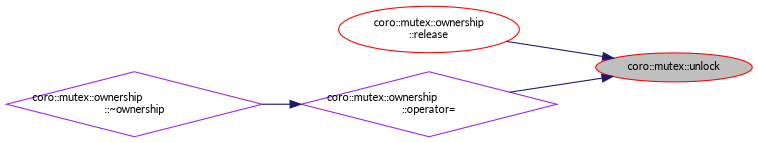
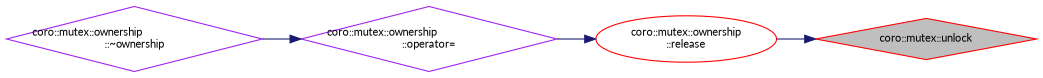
node "coro::mutex::unlock": shape ellipse -> diamond
edge "coro::mutex::ownership ::operator=" -> "coro::mutex::unlock": now "coro::mutex::ownership ::operator=" -> "coro::mutex::ownership ::release"
